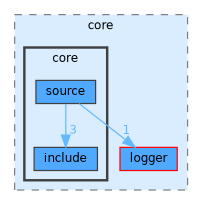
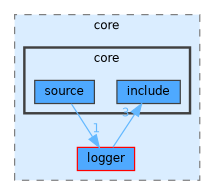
edge "source" -> "include": now "logger" -> "include"
